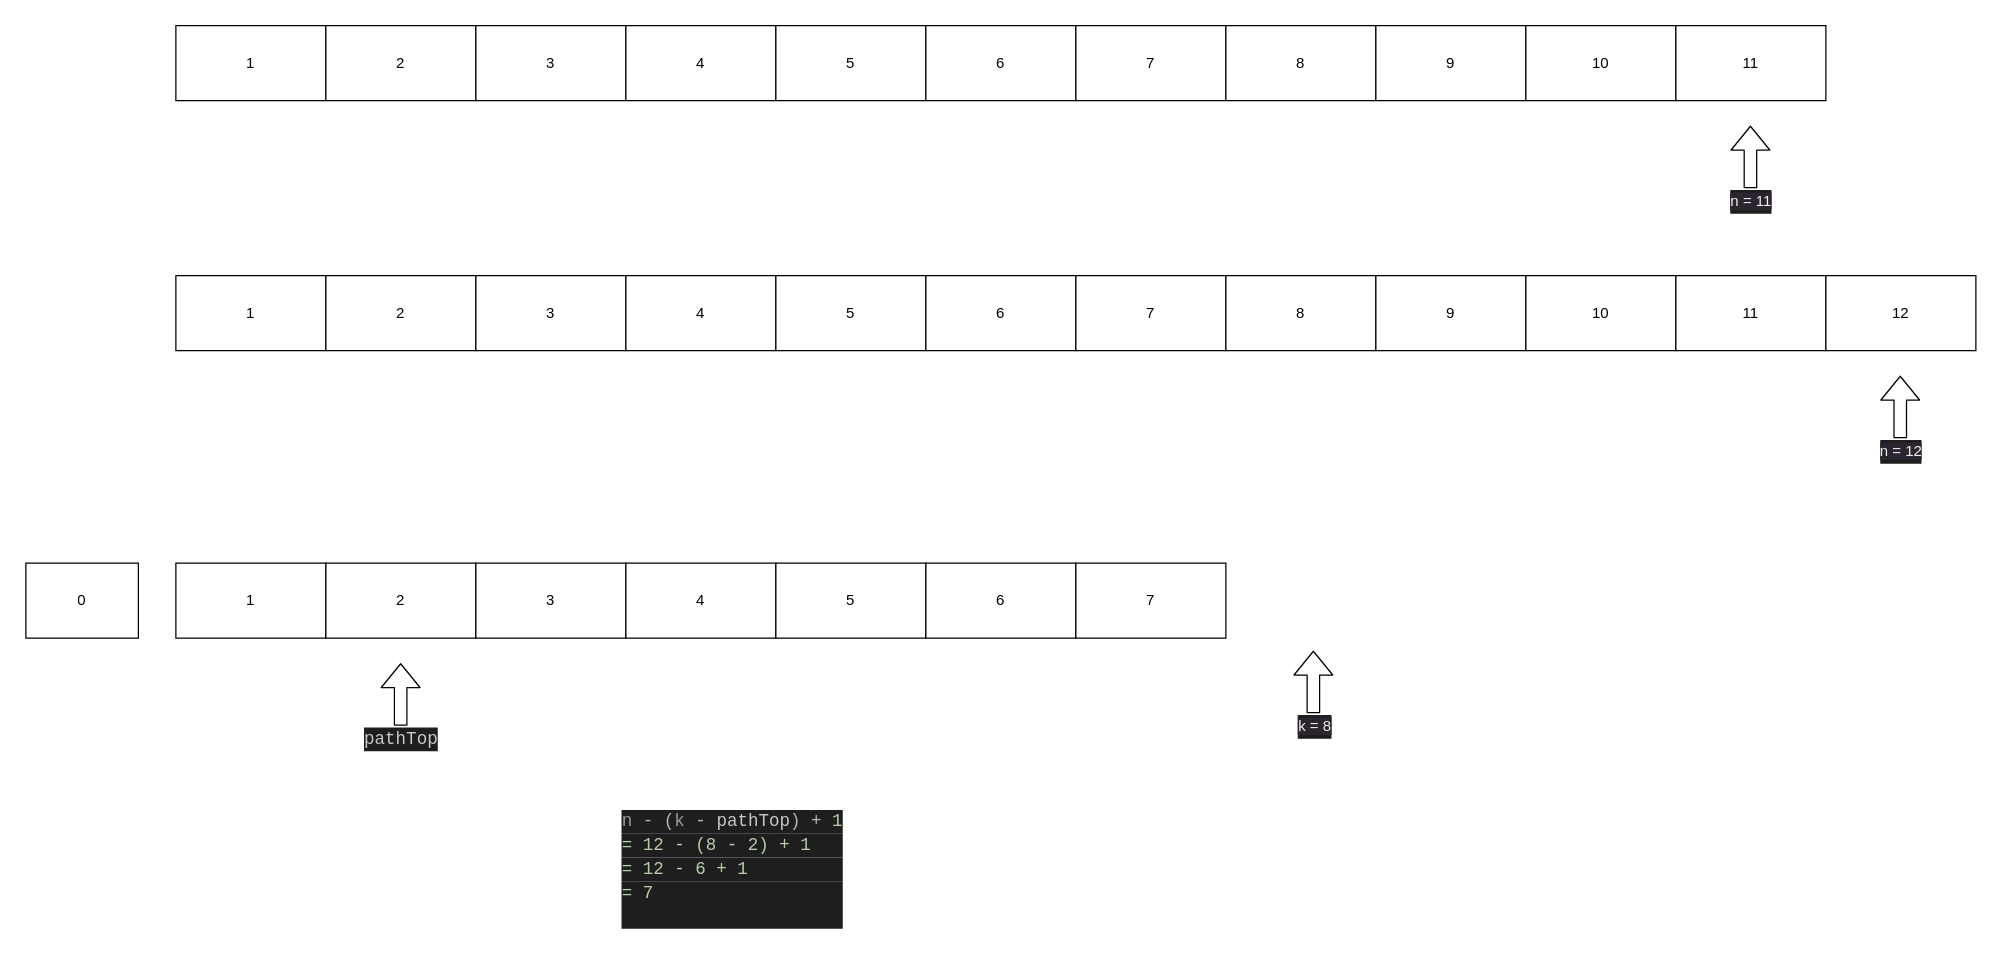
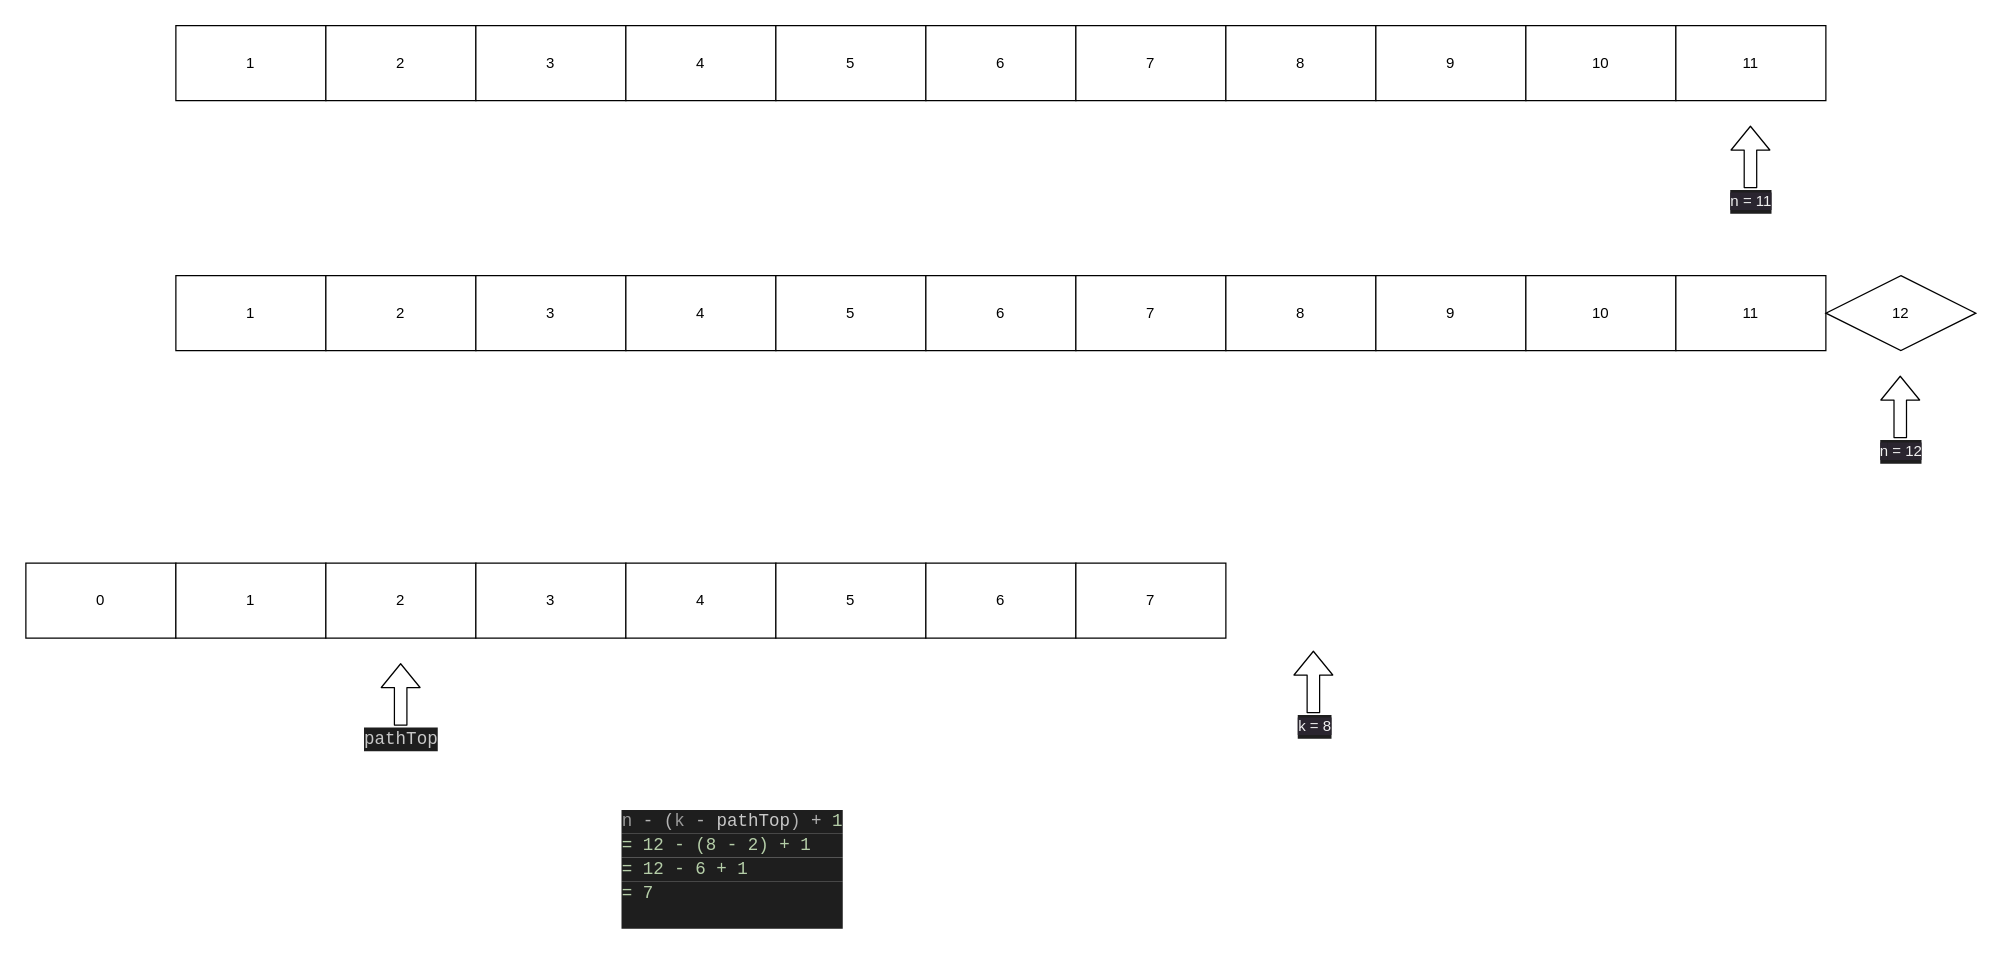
node "12": shape rectangle -> diamond
node "0": size 113x75 -> 150x75
